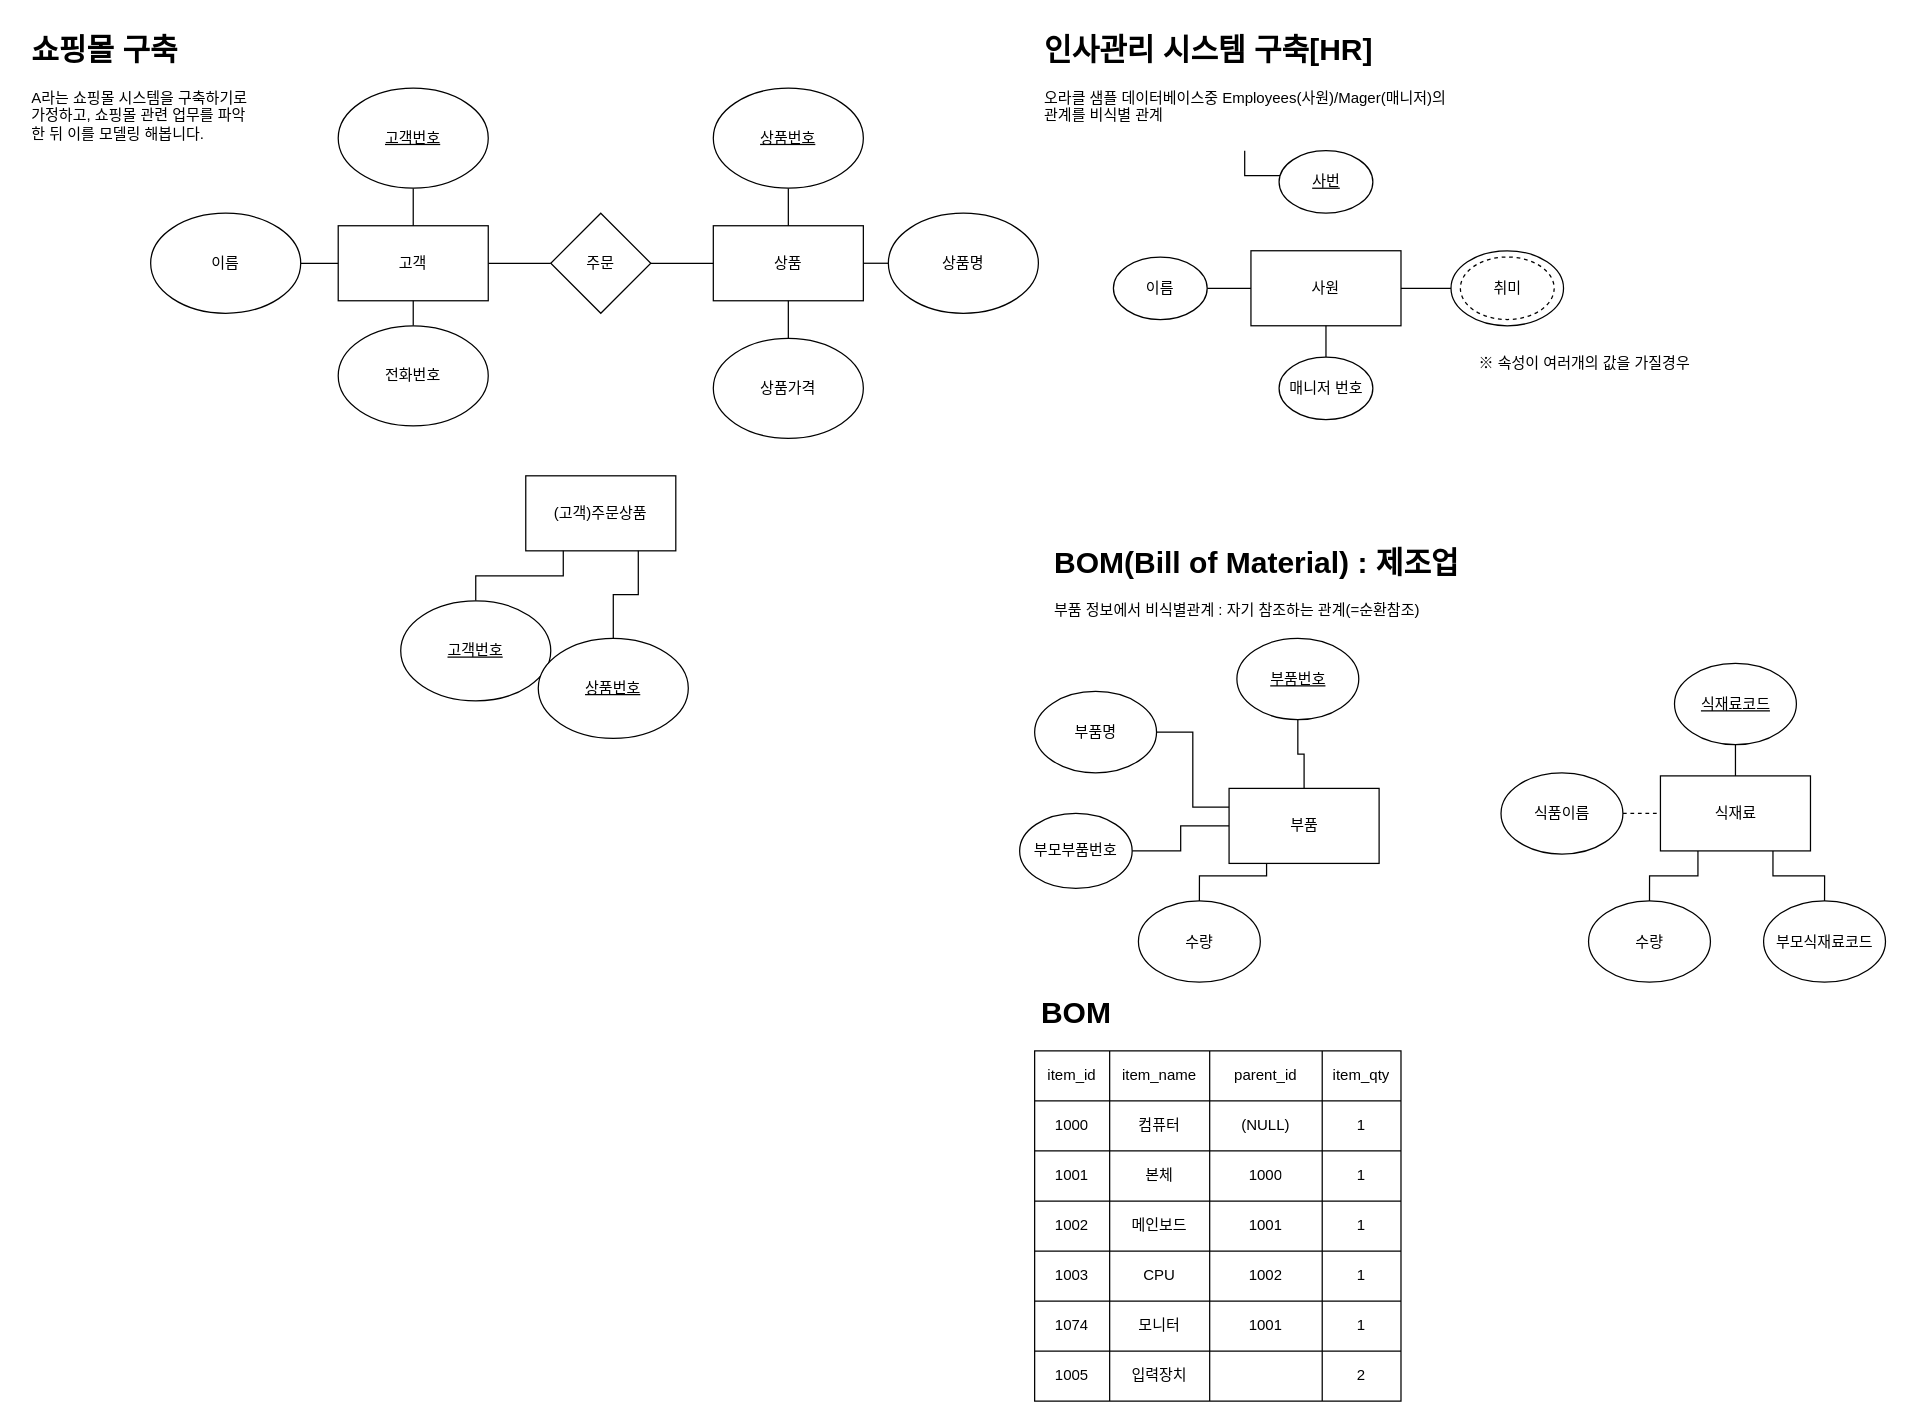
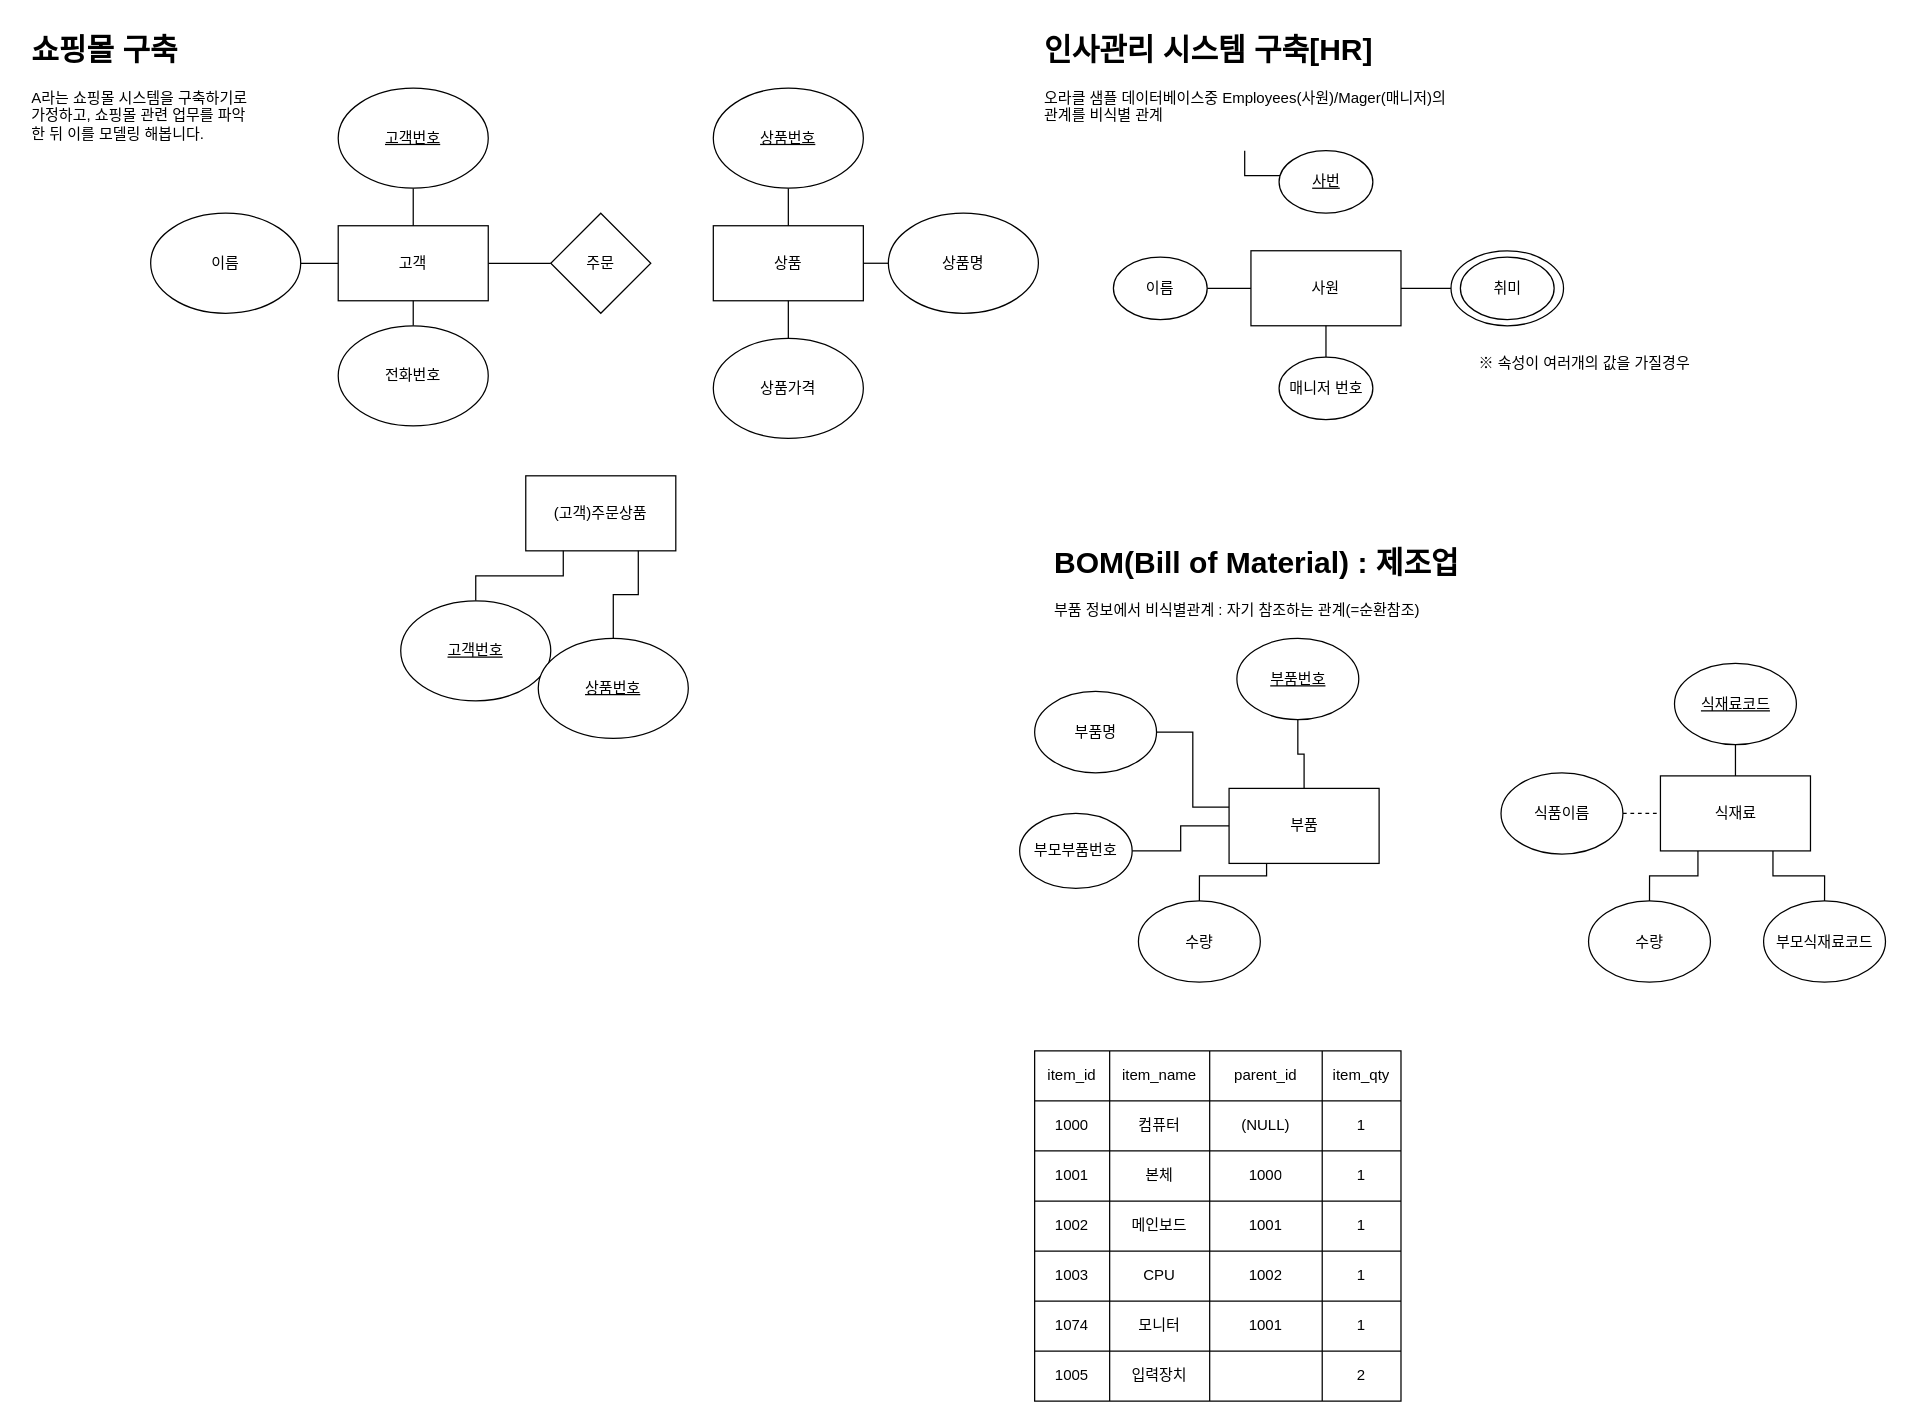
edge "주문" -- "상품": removed
node "취미": style dashed -> solid
node "BOM": removed
